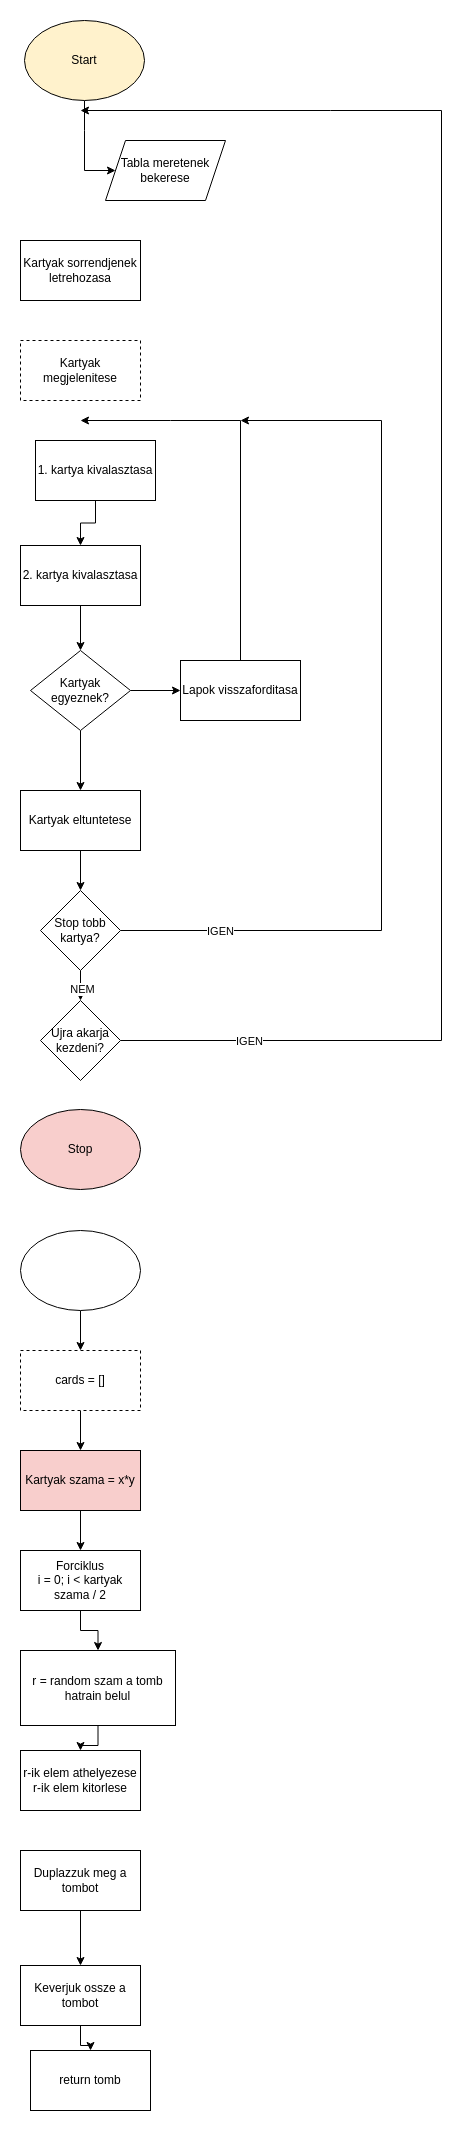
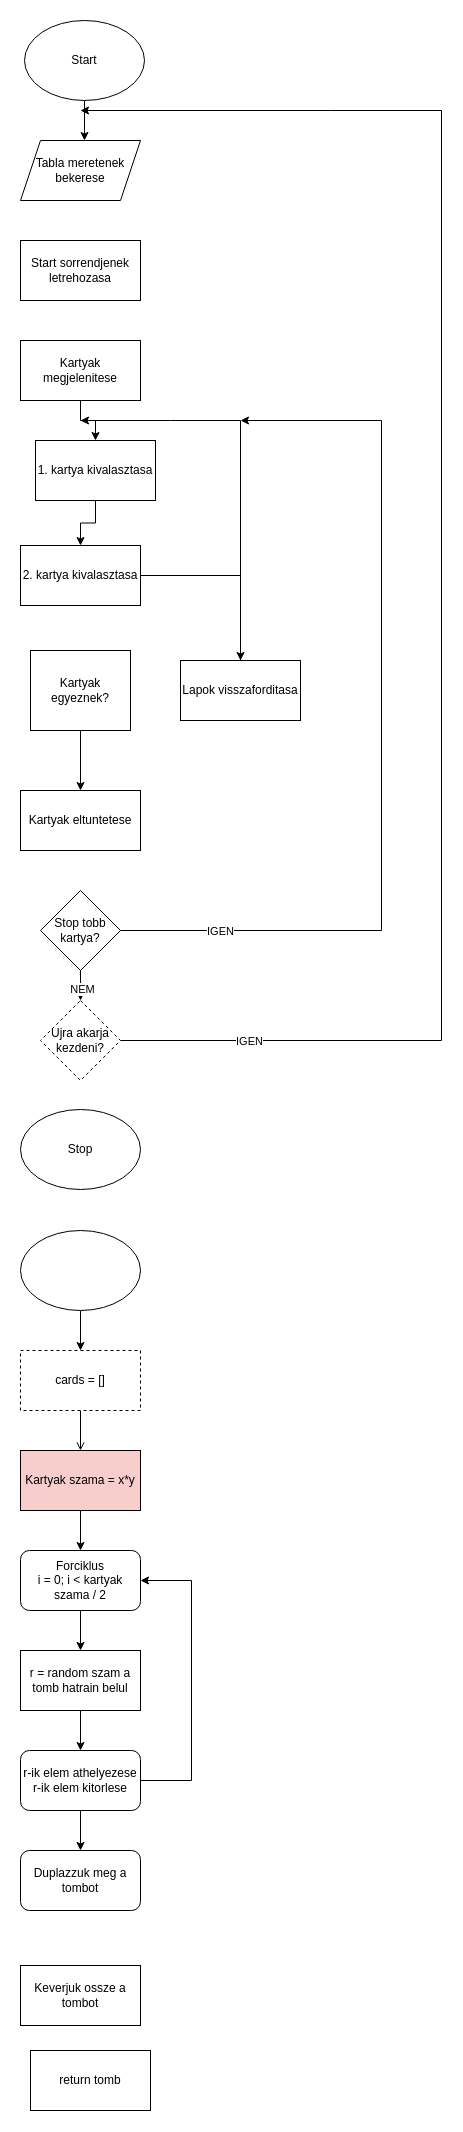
node "Start": fillcolor #fff2cc -> #ffffff
node "Tabla meretenek bekerese": moved (166, 171) -> (81, 171)
node "Kartyak sorrendjenek letrehozasa": label "Kartyak sorrendjenek letrehozasa" -> "Start sorrendjenek letrehozasa"
node "Kartyak megjelenitese": style dashed -> solid
edge "Kartyak megjelenitese" -> "1. kartya kivalasztasa": added
edge "2. kartya kivalasztasa" -> "Kartyak egyeznek?": now "2. kartya kivalasztasa" -> "Lapok visszaforditasa"
node "Kartyak egyeznek?": shape diamond -> rectangle
edge "Kartyak egyeznek?" -> "Lapok visszaforditasa": removed
edge "Kartyak eltuntetese" -> "Stop tobb kartya?": removed
node "Ujra akarja kezdeni?": style solid -> dashed
node "Stop": fillcolor #f8cecc -> #ffffff
edge "cards = []" -> "Kartyak szama = x*y": arrowhead classic -> open
node "Forciklus i = 0; i < kartyak szama / 2": shape rectangle -> rounded rectangle
edge "r-ik elem athelyezese r-ik elem kitorlese" -> "Forciklus i = 0; i < kartyak szama / 2": added
node "r = random szam a tomb hatrain belul": size 155x75 -> 120x60
node "r-ik elem athelyezese r-ik elem kitorlese": shape rectangle -> rounded rectangle
edge "r-ik elem athelyezese r-ik elem kitorlese" -> "Duplazzuk meg a tombot": added
node "Duplazzuk meg a tombot": shape rectangle -> rounded rectangle
edge "Duplazzuk meg a tombot" -> "Keverjuk ossze a tombot": removed
edge "Keverjuk ossze a tombot" -> "return tomb": removed
